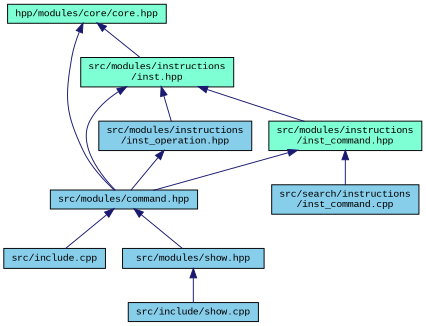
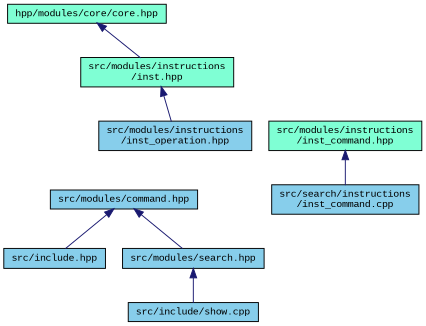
edge "src/modules/instructions /inst_command.hpp" -> "src/modules/instructions /inst.hpp": removed
edge "src/modules/command.hpp" -> "hpp/modules/core/core.hpp": removed
edge "src/modules/command.hpp" -> "src/modules/instructions /inst.hpp": removed
edge "src/modules/command.hpp" -> "src/modules/instructions /inst_command.hpp": removed
edge "src/modules/command.hpp" -> "src/modules/instructions /inst_operation.hpp": removed
node "src/include.cpp": label "src/include.cpp" -> "src/include.hpp"
node "src/modules/show.hpp": label "src/modules/show.hpp" -> "src/modules/search.hpp"
